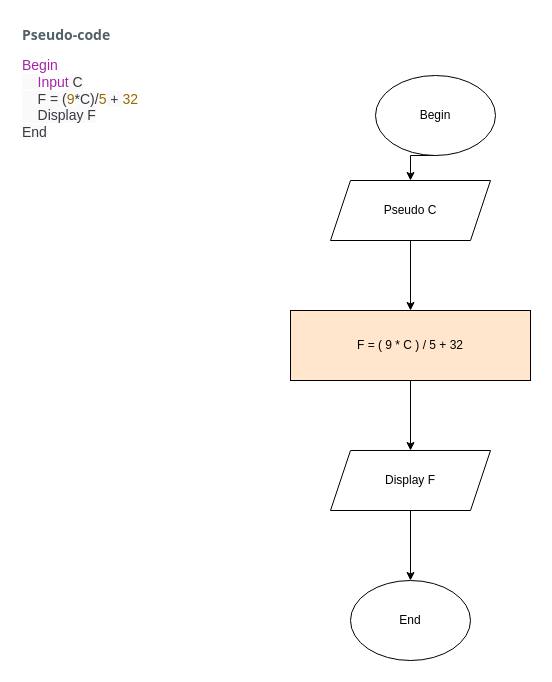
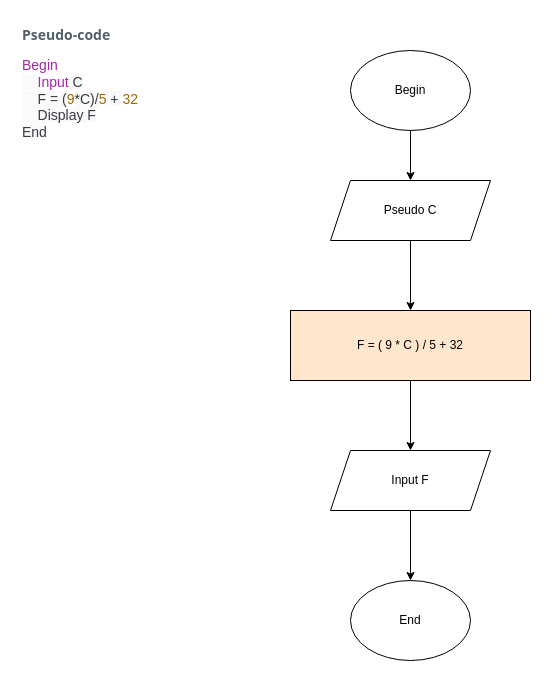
node "Begin": moved (436, 116) -> (411, 91)
node "Display F": label "Display F" -> "Input F"
